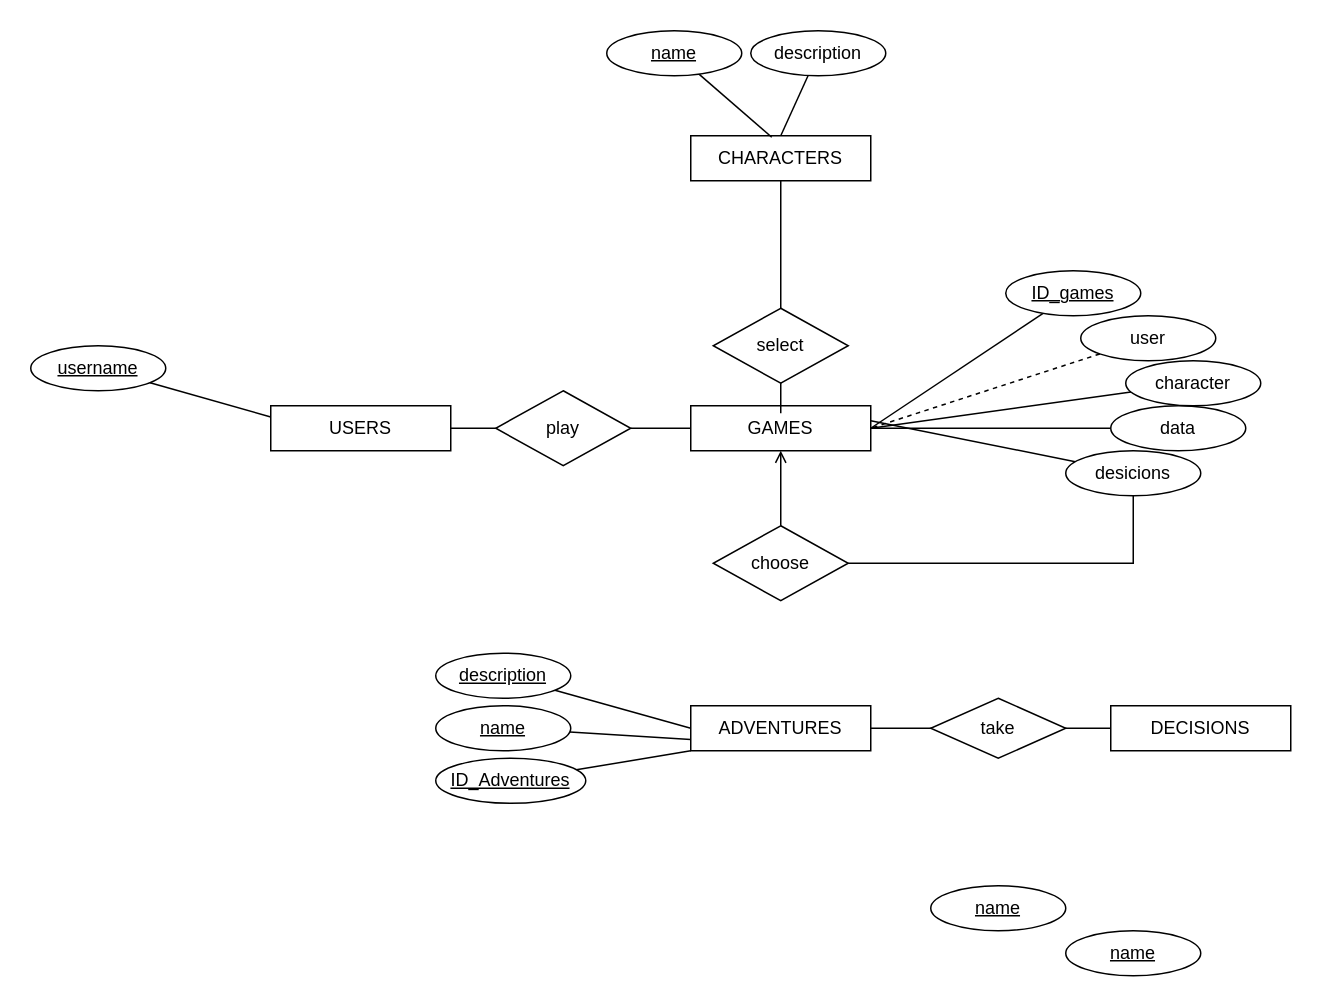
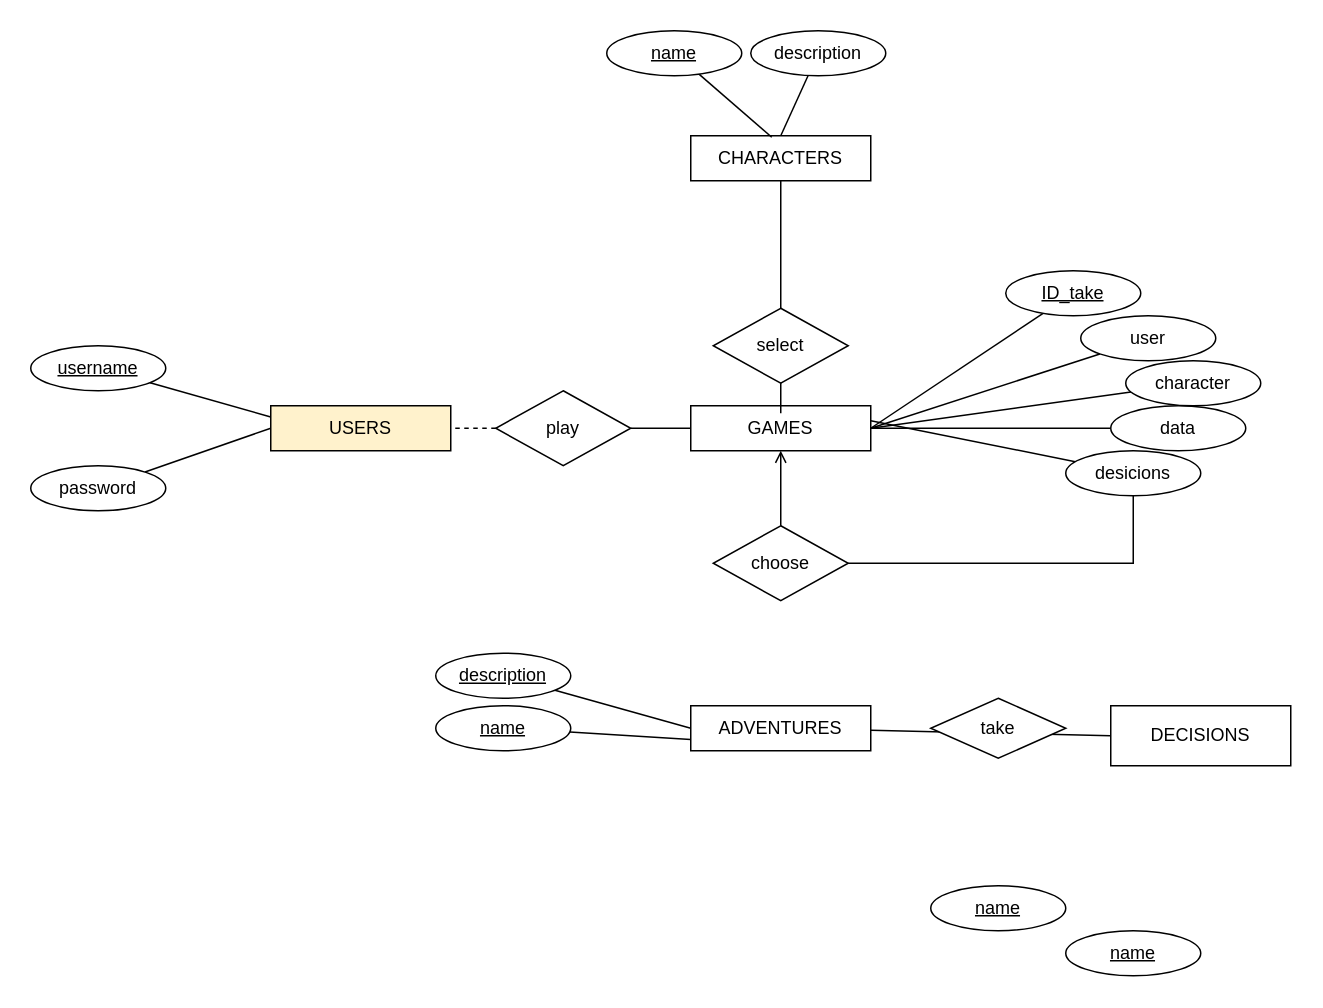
node "ID_games": label "ID_games" -> "ID_take"
edge "user" -- "GAMES": style dashed -> solid
node "USERS": fillcolor #ffffff -> #fff2cc
edge "USERS" -- "play": style solid -> dashed
edge "USERS" -- "password": added
node "password": added
node "DECISIONS": size 180x45 -> 180x60
edge "ADVENTURES" -- "ID_Adventures": removed
node "ID_Adventures": removed
